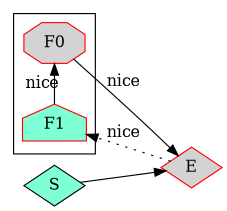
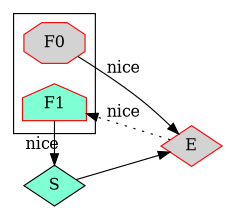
edge "F1" -> "F0": now "F1" -> "S"
